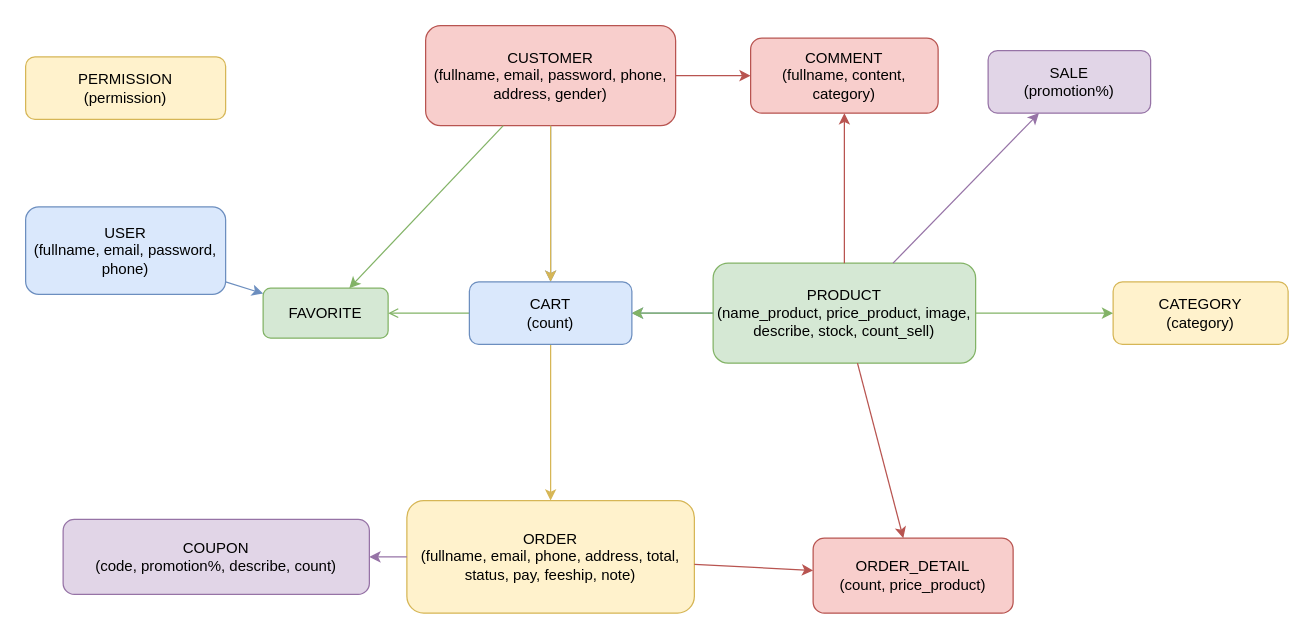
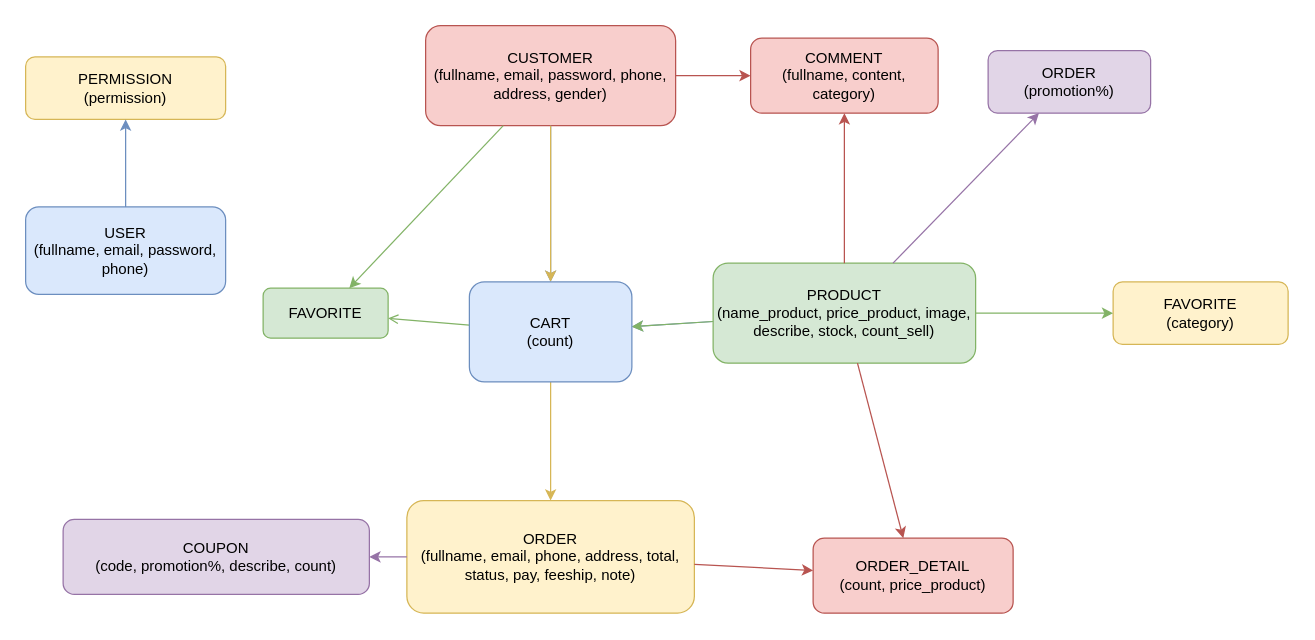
node "SALE (promotion%)": label "SALE (promotion%)" -> "ORDER (promotion%)"
edge "USER (fullname, email, password, phone)" -> "FAVORITE": now "USER (fullname, email, password, phone)" -> "PERMISSION (permission)"
node "CART (count)": size 163x63 -> 163x100
node "CATEGORY (category)": label "CATEGORY (category)" -> "FAVORITE (category)"
